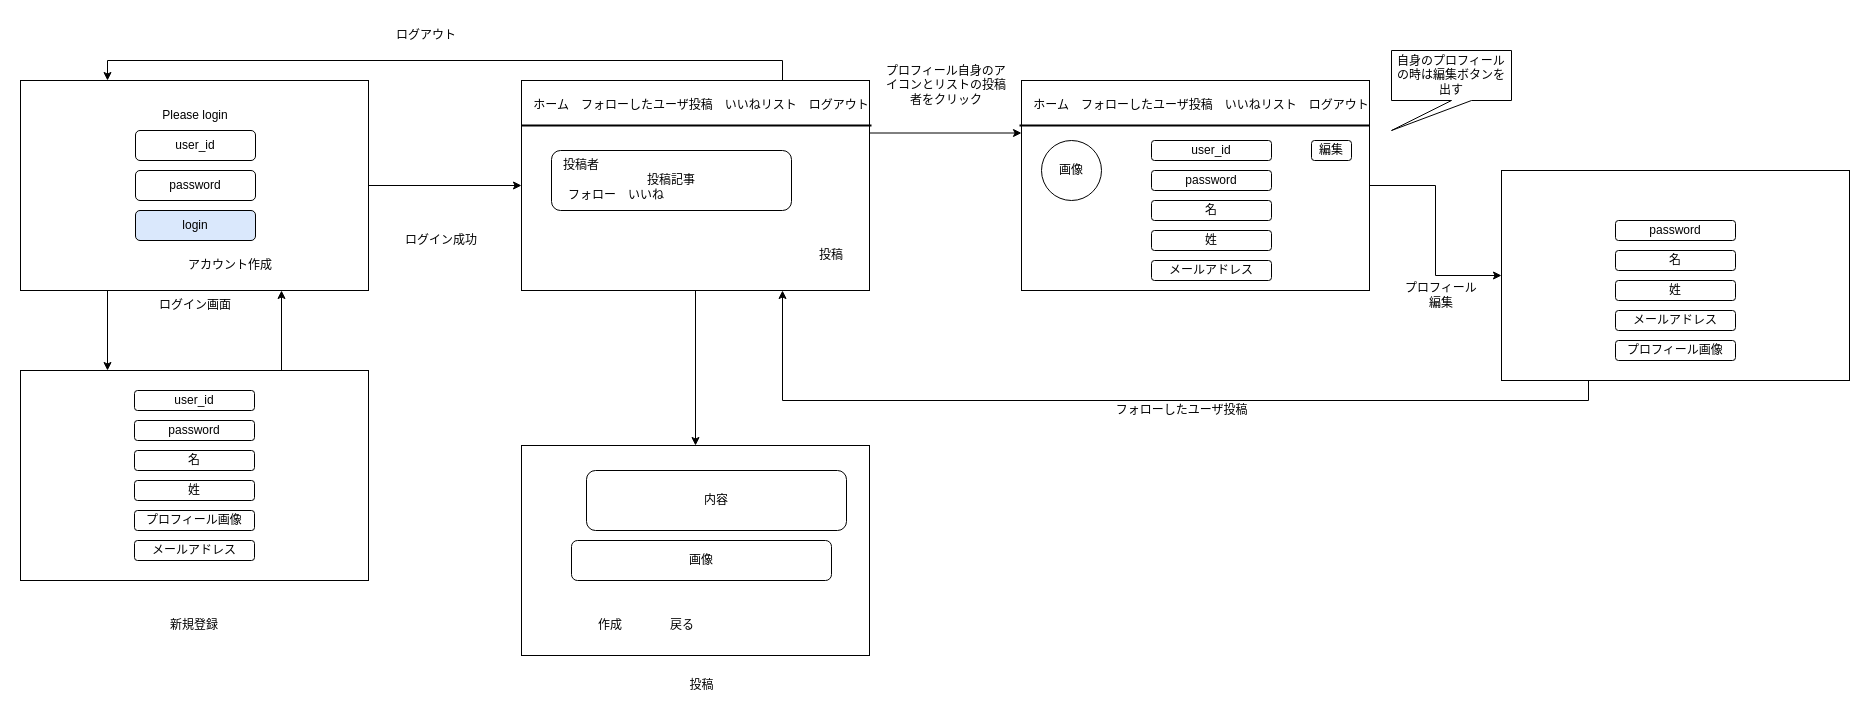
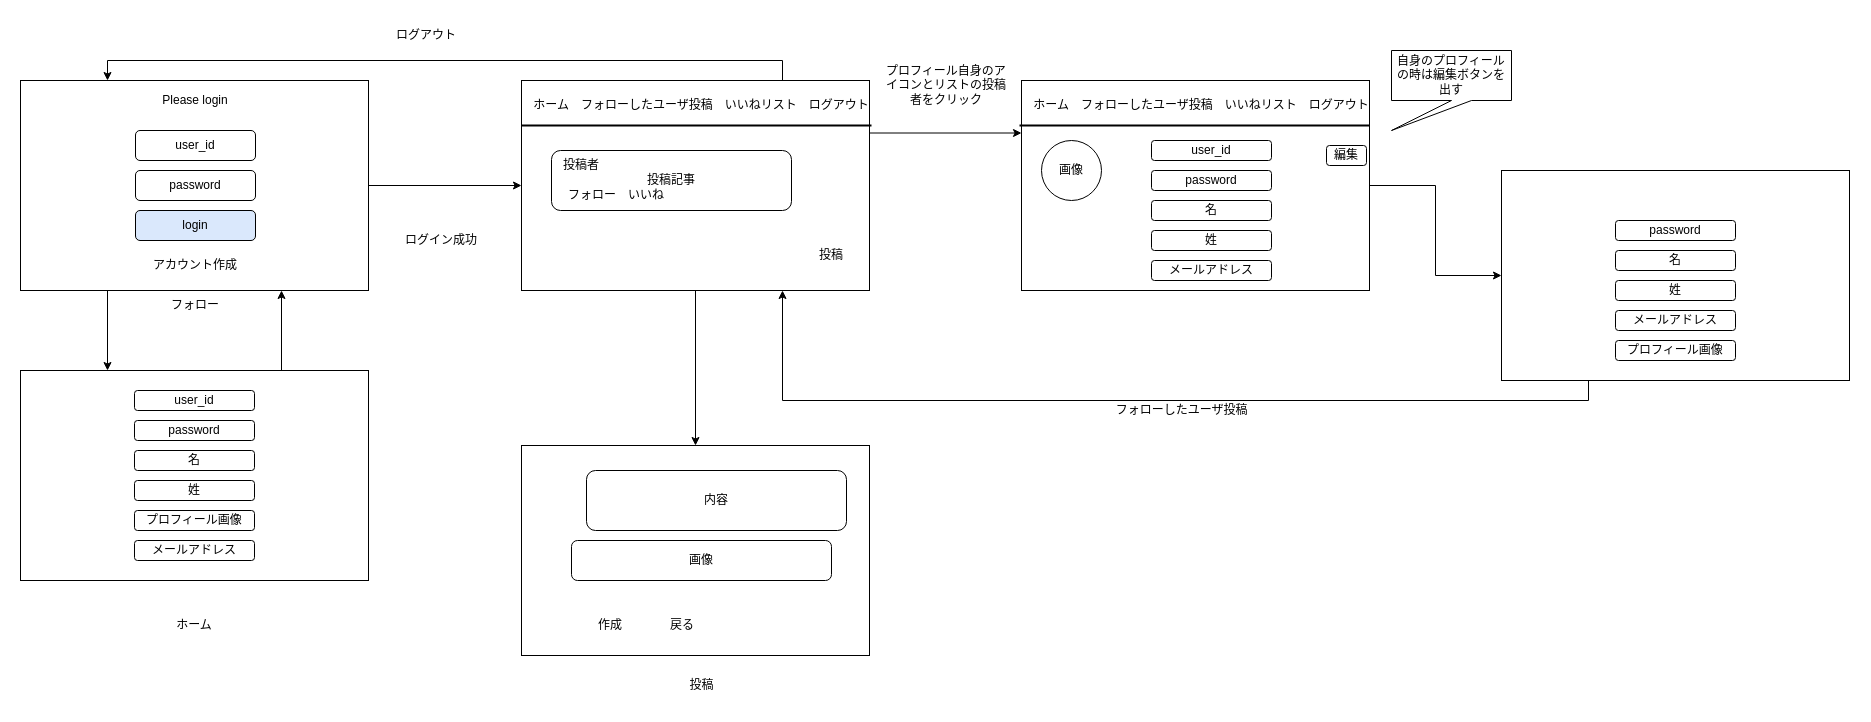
node "Please login": moved (196, 116) -> (196, 101)
node "編集": moved (1332, 151) -> (1347, 156)
node "アカウント作成": moved (231, 266) -> (196, 266)
node "プロフィール編集": removed
node "ログイン画面": label "ログイン画面" -> "フォロー"
node "新規登録": label "新規登録" -> "ホーム"
